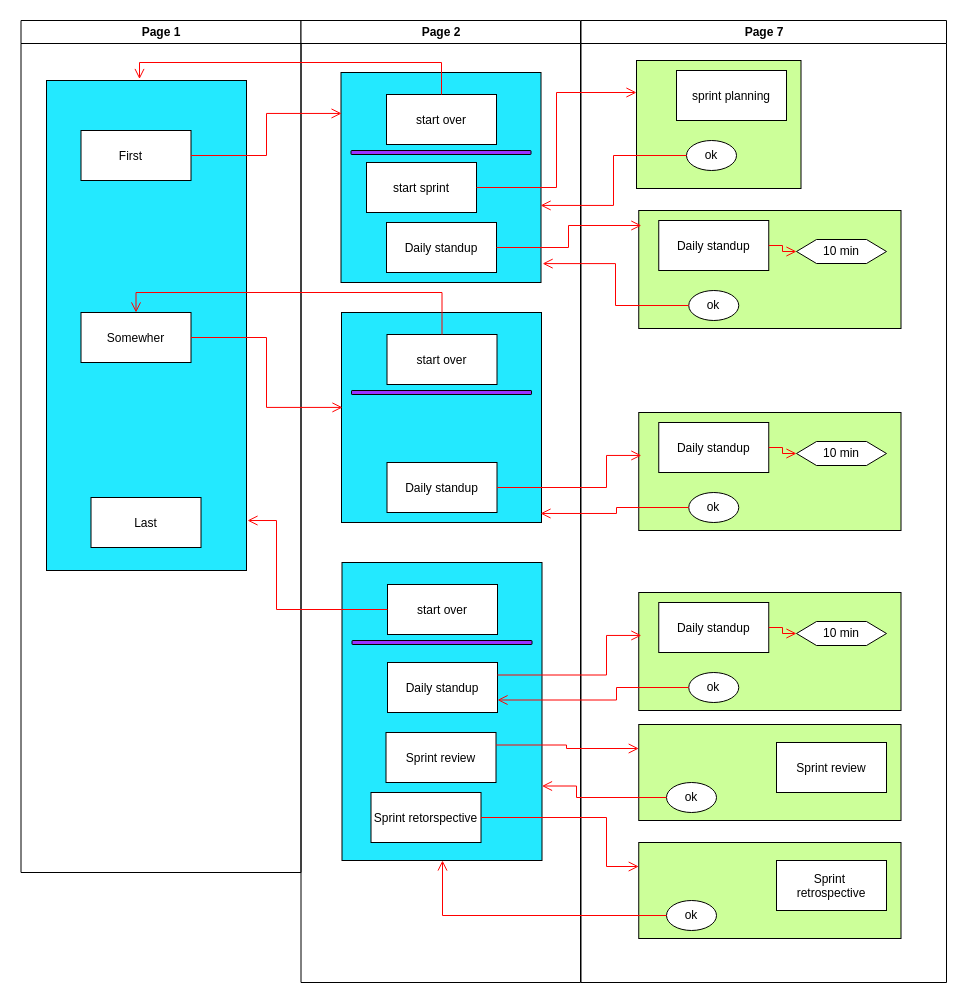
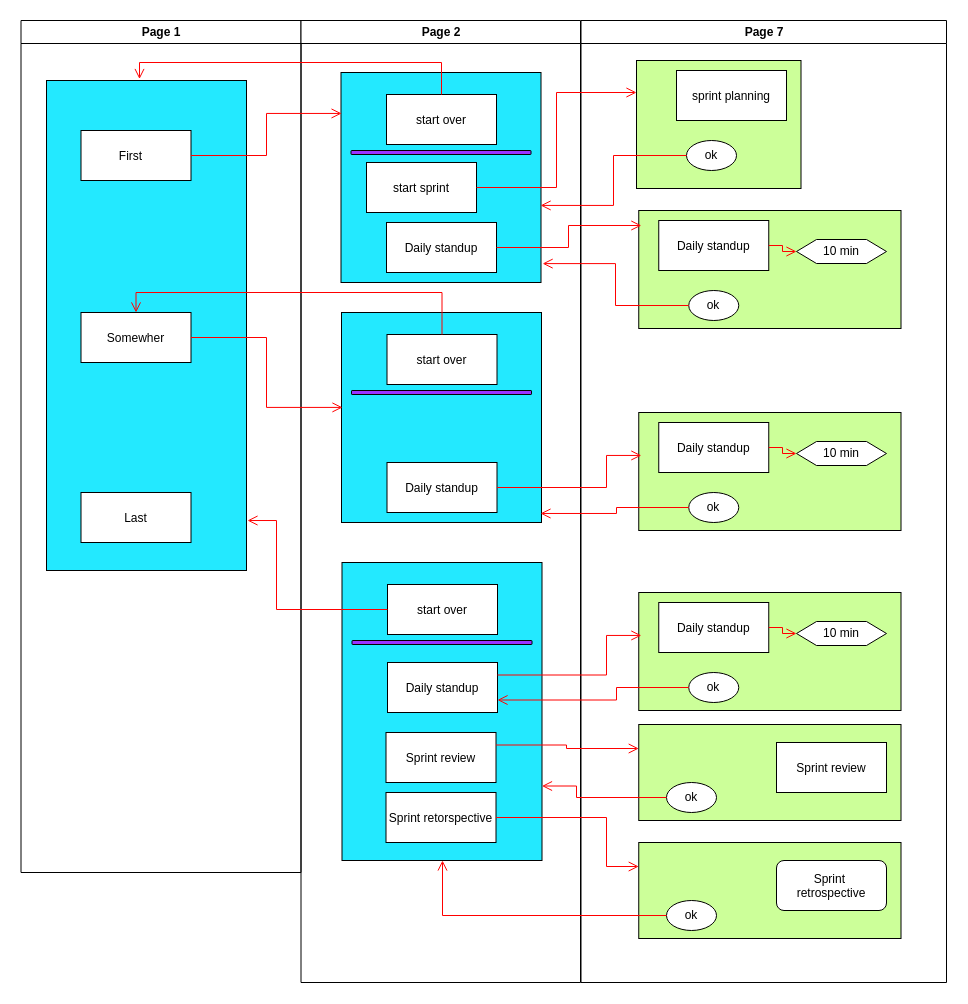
node "Last": moved (146, 523) -> (136, 518)
node "Sprint retorspective": moved (426, 818) -> (441, 818)
node "Sprint retrospective": shape rectangle -> rounded rectangle
